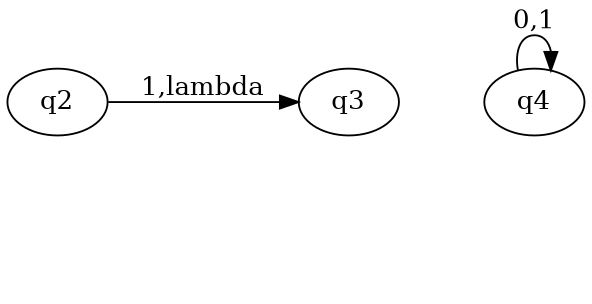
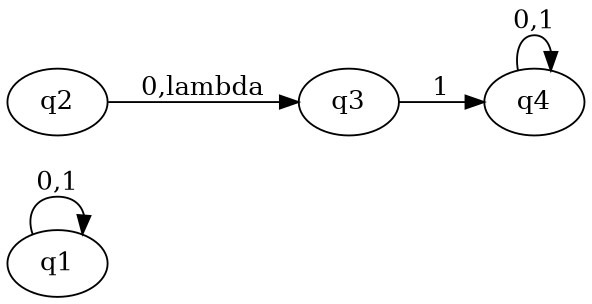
edge "q2" -> "q3": label "1,lambda" -> "0,lambda"
edge "q3" -> "q4": added, label "1"
node "q1": added
